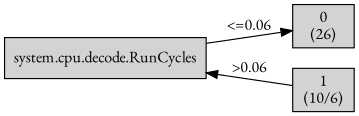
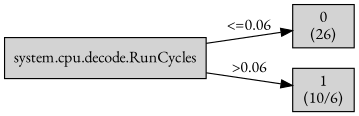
edge "1 (10/6)" -> "system.cpu.decode.RunCycles": reversed
